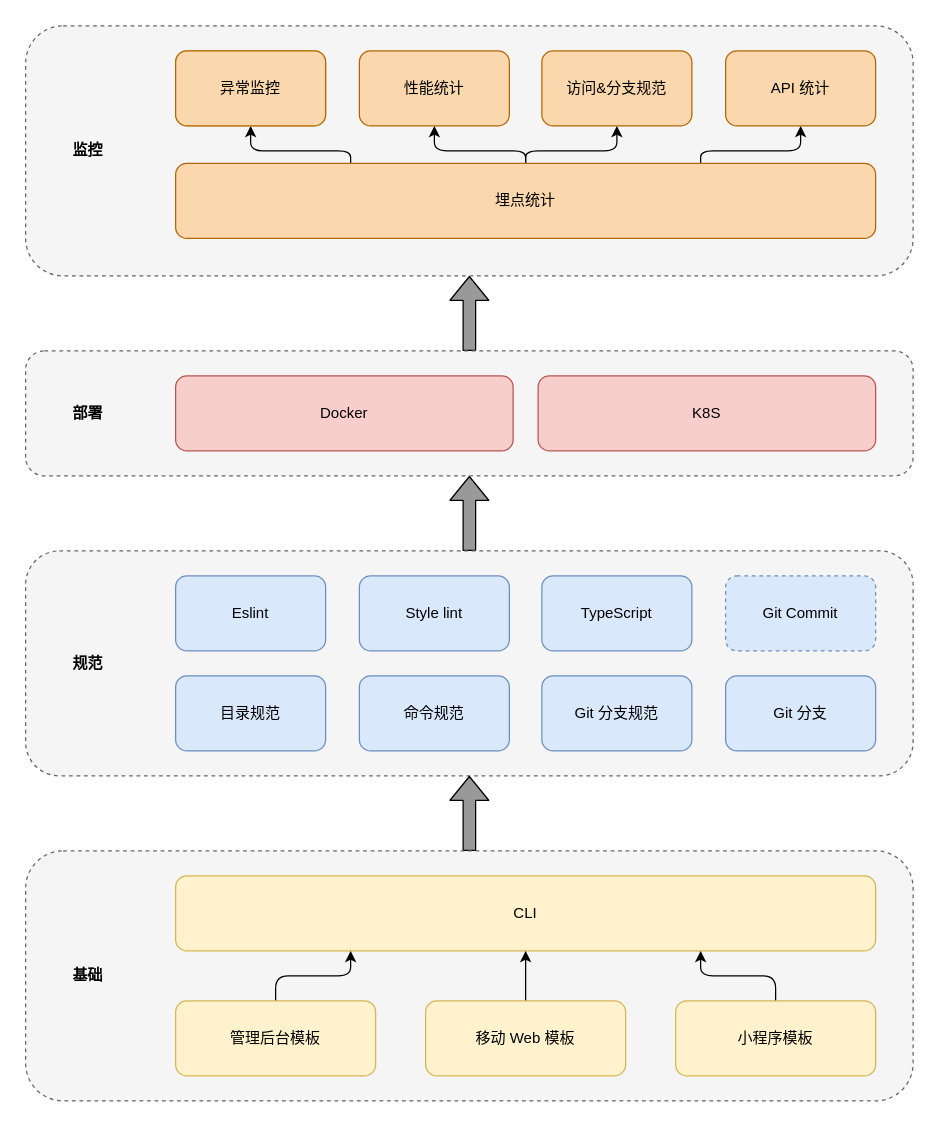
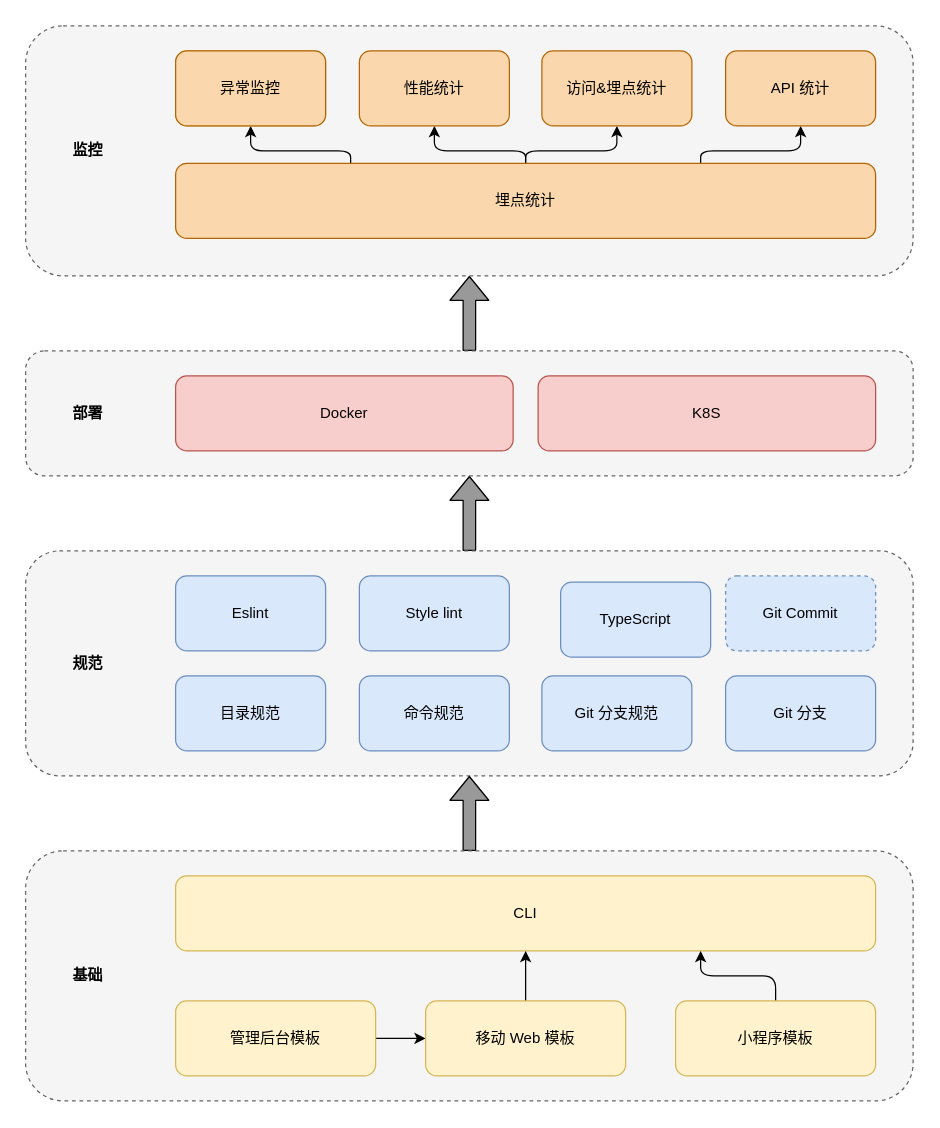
node "访问&分支规范": label "访问&分支规范" -> "访问&埋点统计"
node "TypeScript": moved (617, 613) -> (636, 619)
edge "管理后台模板" -> "CLI": now "管理后台模板" -> "移动 Web 模板"
